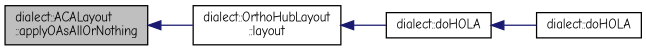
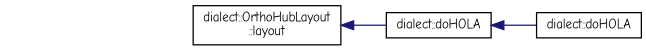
node "dialect::ACALayout ::applyOAsAllOrNothing": removed
